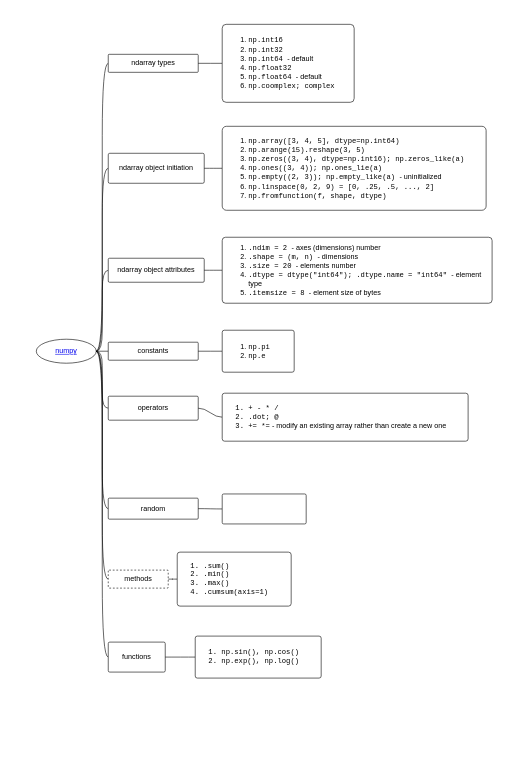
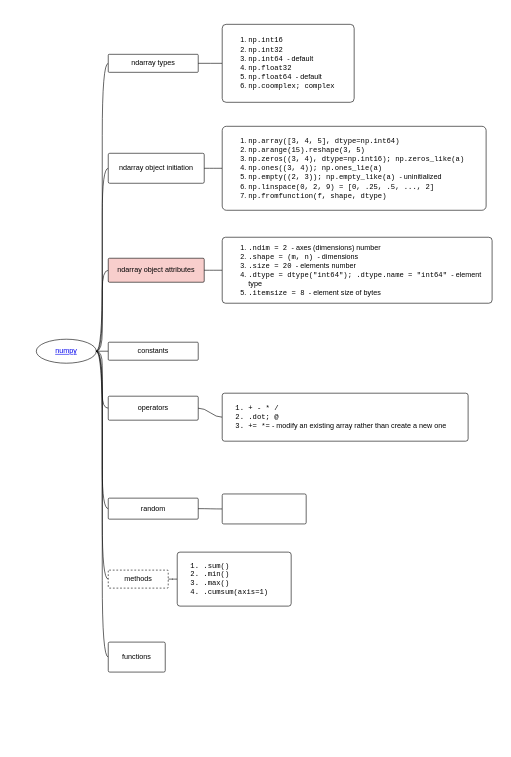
node "ndarray object attributes": fillcolor #ffffff -> #f8cecc
edge "constants" -- "np.pi np.e": removed
node "np.pi np.e": removed
edge "functions" -- "np.sin(), np.cos() np.exp(), np.log()": removed
node "np.sin(), np.cos() np.exp(), np.log()": removed
